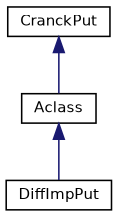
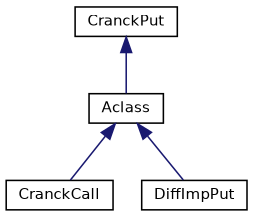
node "CranckCall": added
